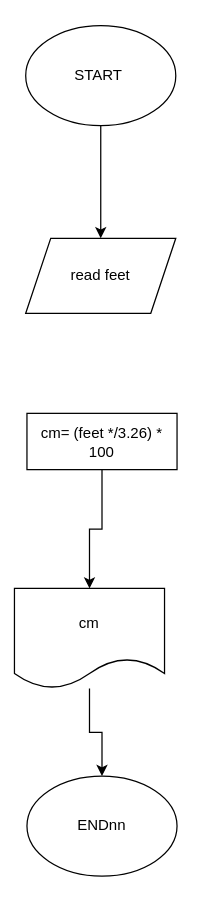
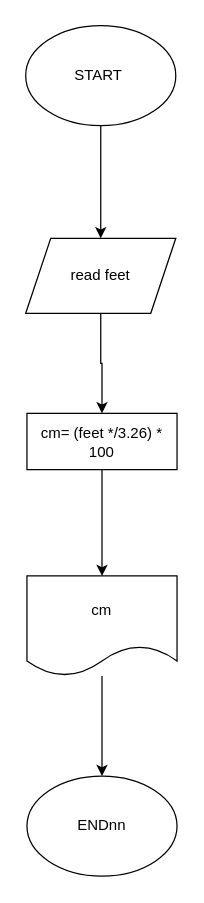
edge "read feet" -> "cm= (feet */3.26) * 100": added
node "cm": moved (89, 638) -> (102, 626)
